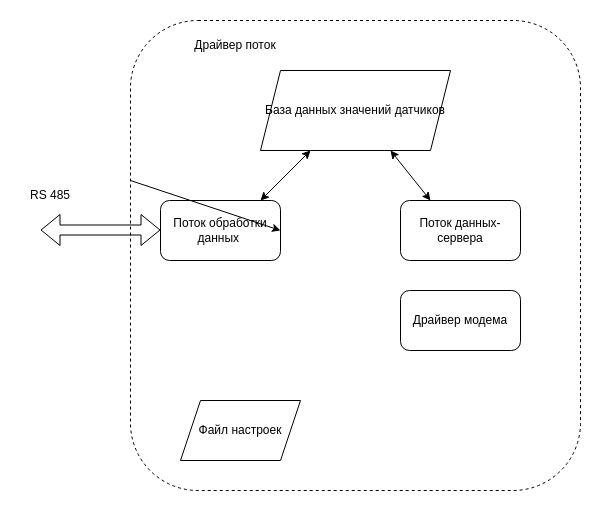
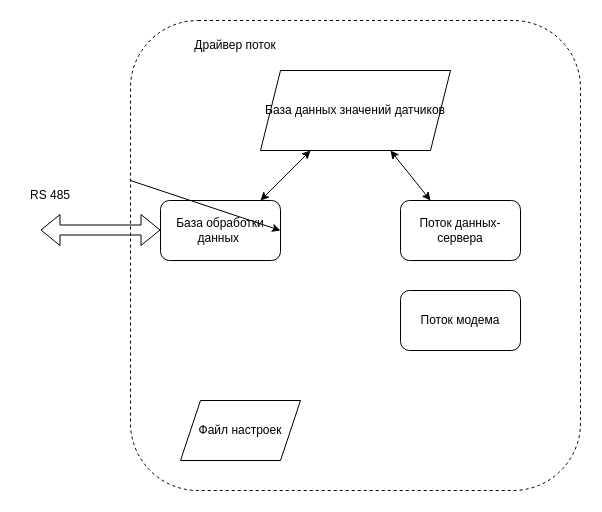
node "Поток обработки данных": label "Поток обработки данных" -> "База обработки данных"
node "Драйвер модема": label "Драйвер модема" -> "Поток модема"
